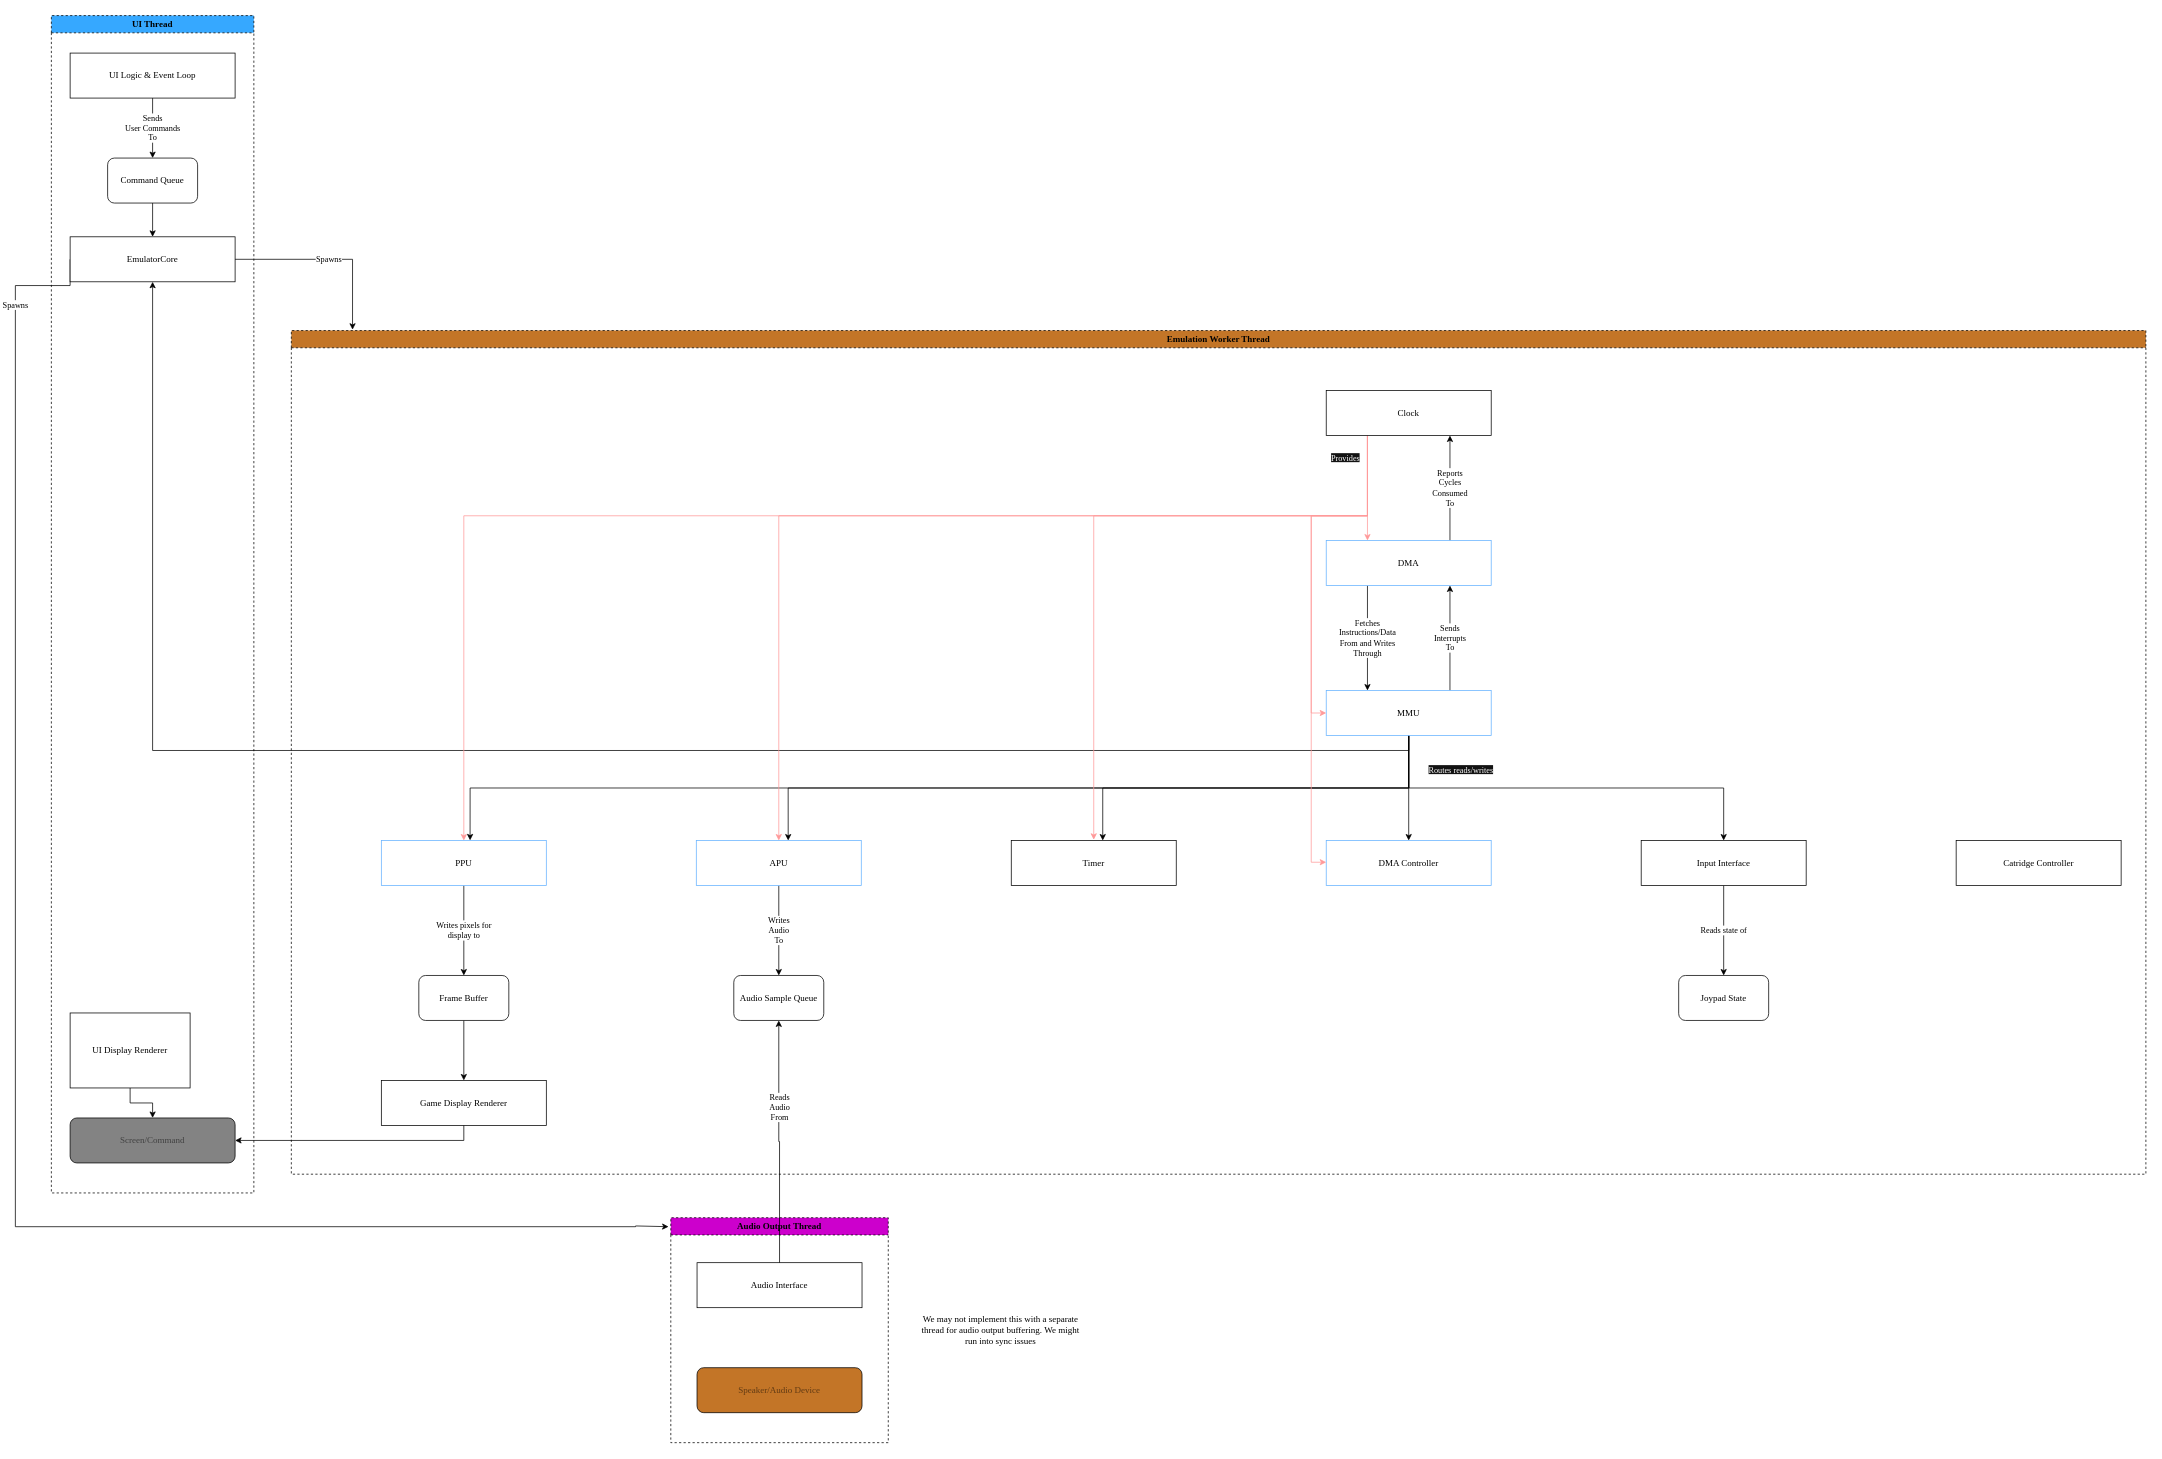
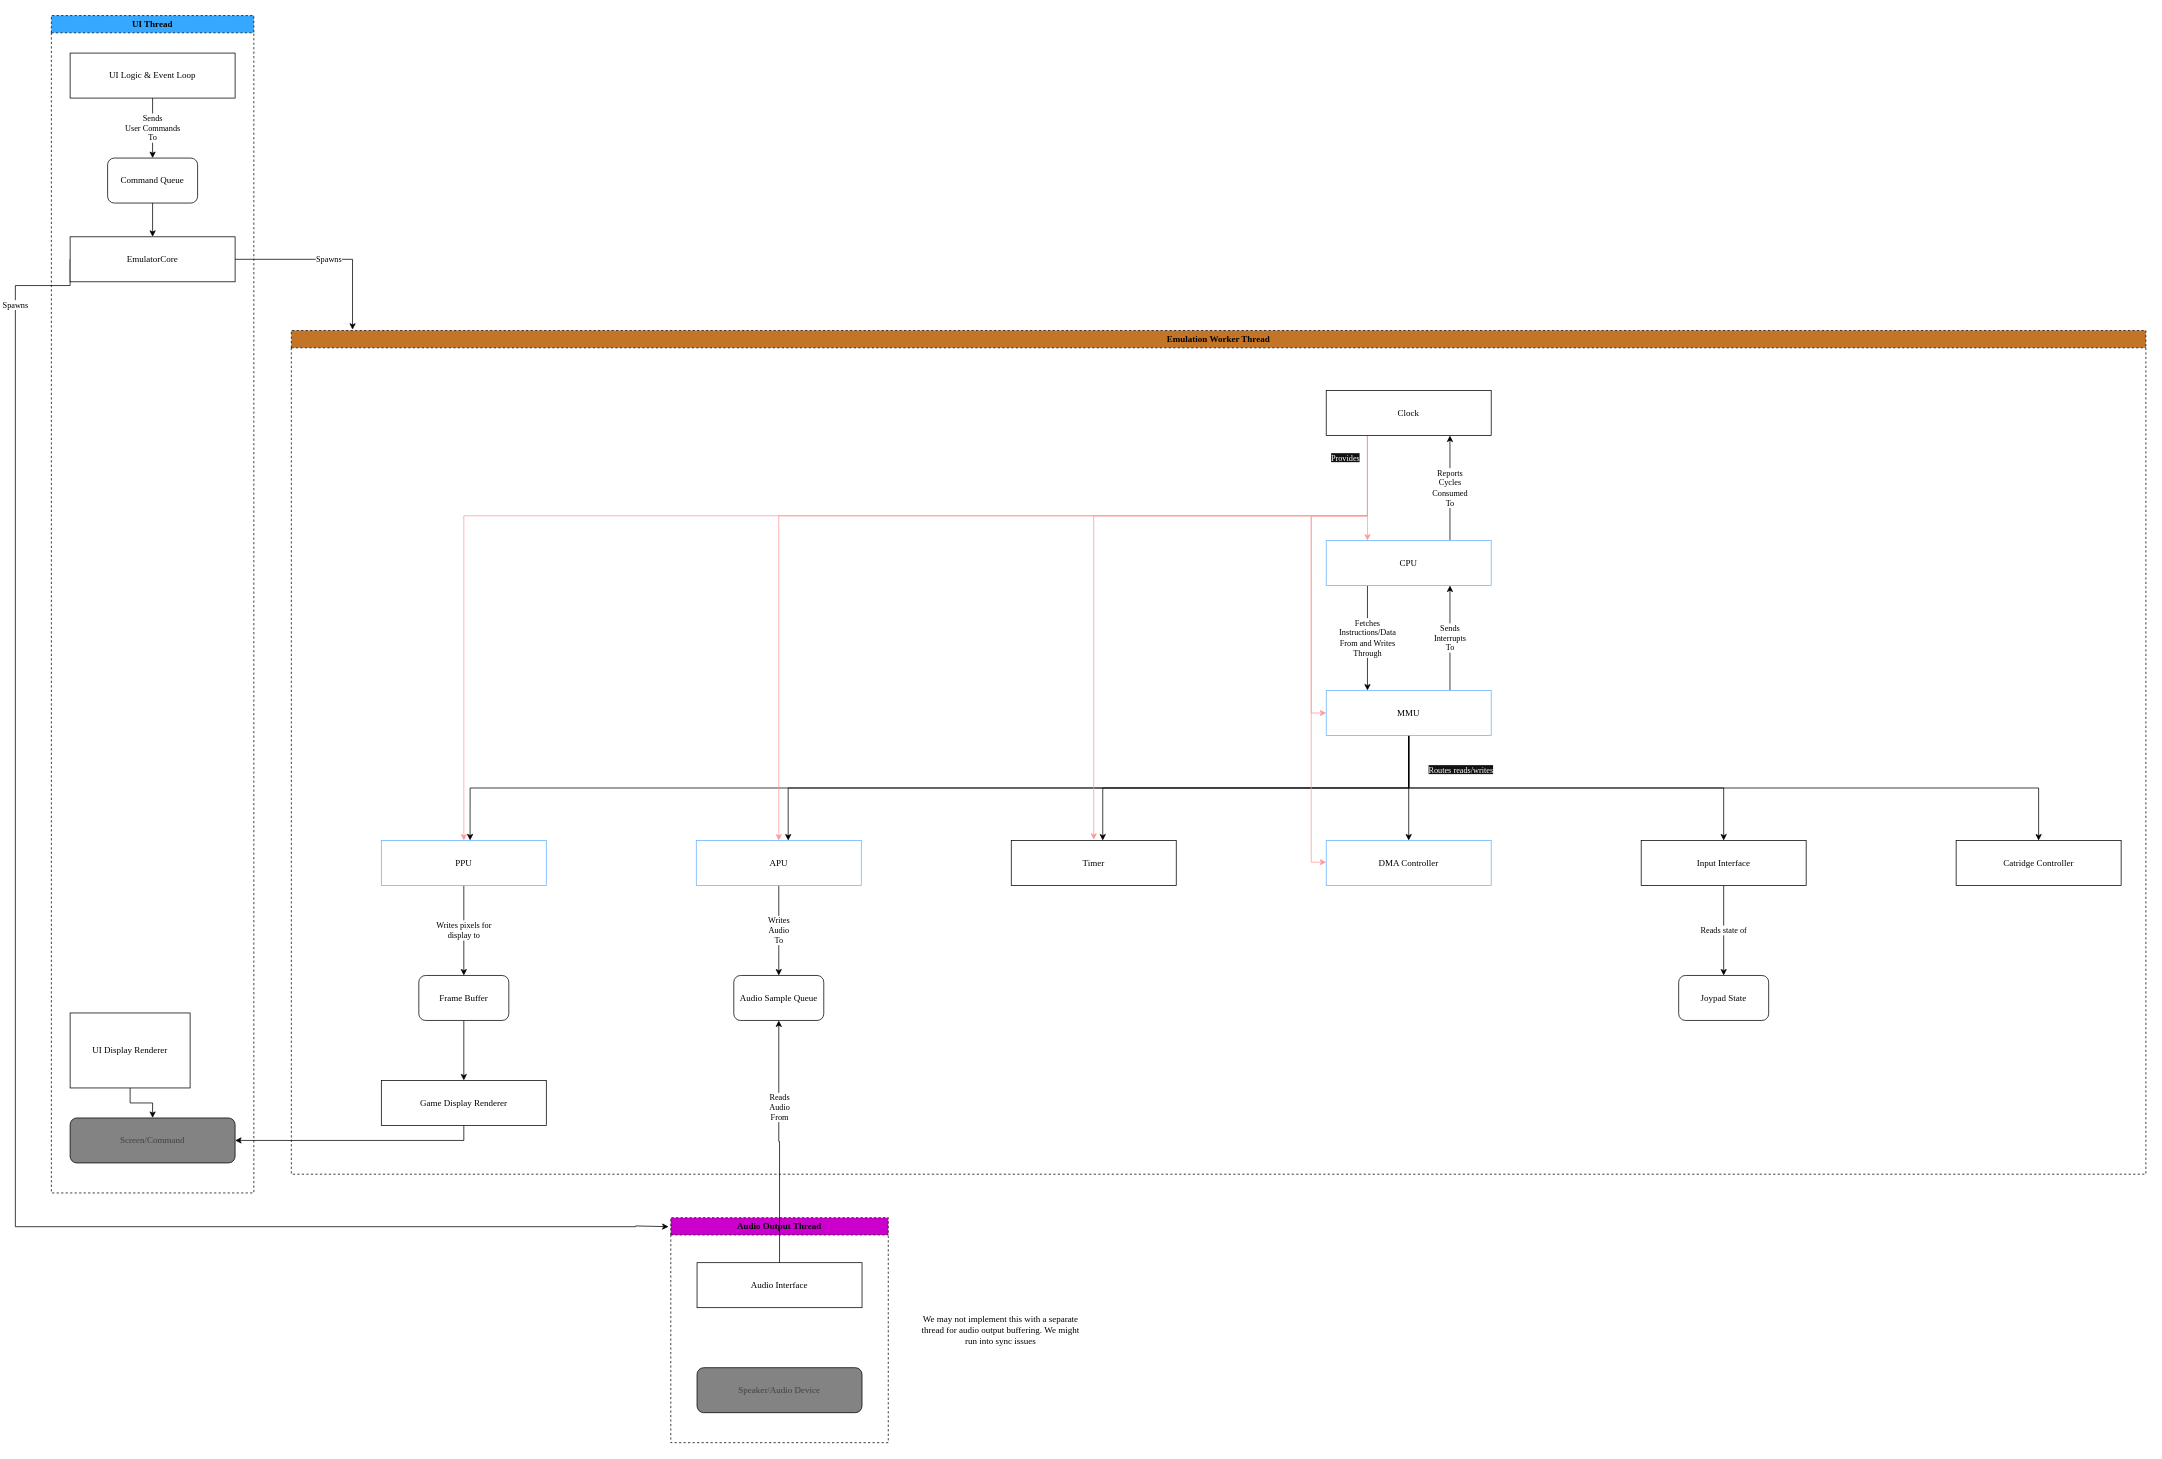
node "DMA": label "DMA" -> "CPU"
edge "MMU" -> "EmulatorCore": now "MMU" -> "Catridge Controller"
node "Speaker/Audio Device": fillcolor #c37527 -> #838383
